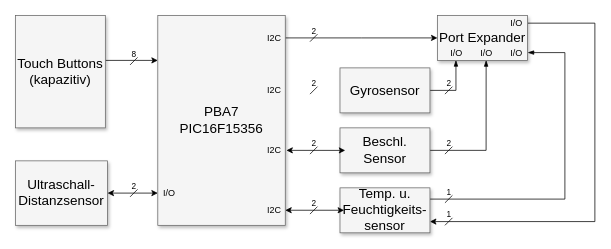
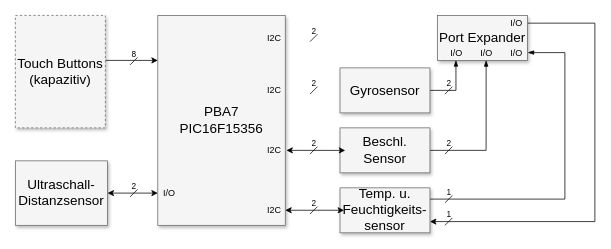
edge "PBA7 PIC16F15356" -> "Port Expander": removed
node "Touch Buttons (kapazitiv)": style solid -> dashed
